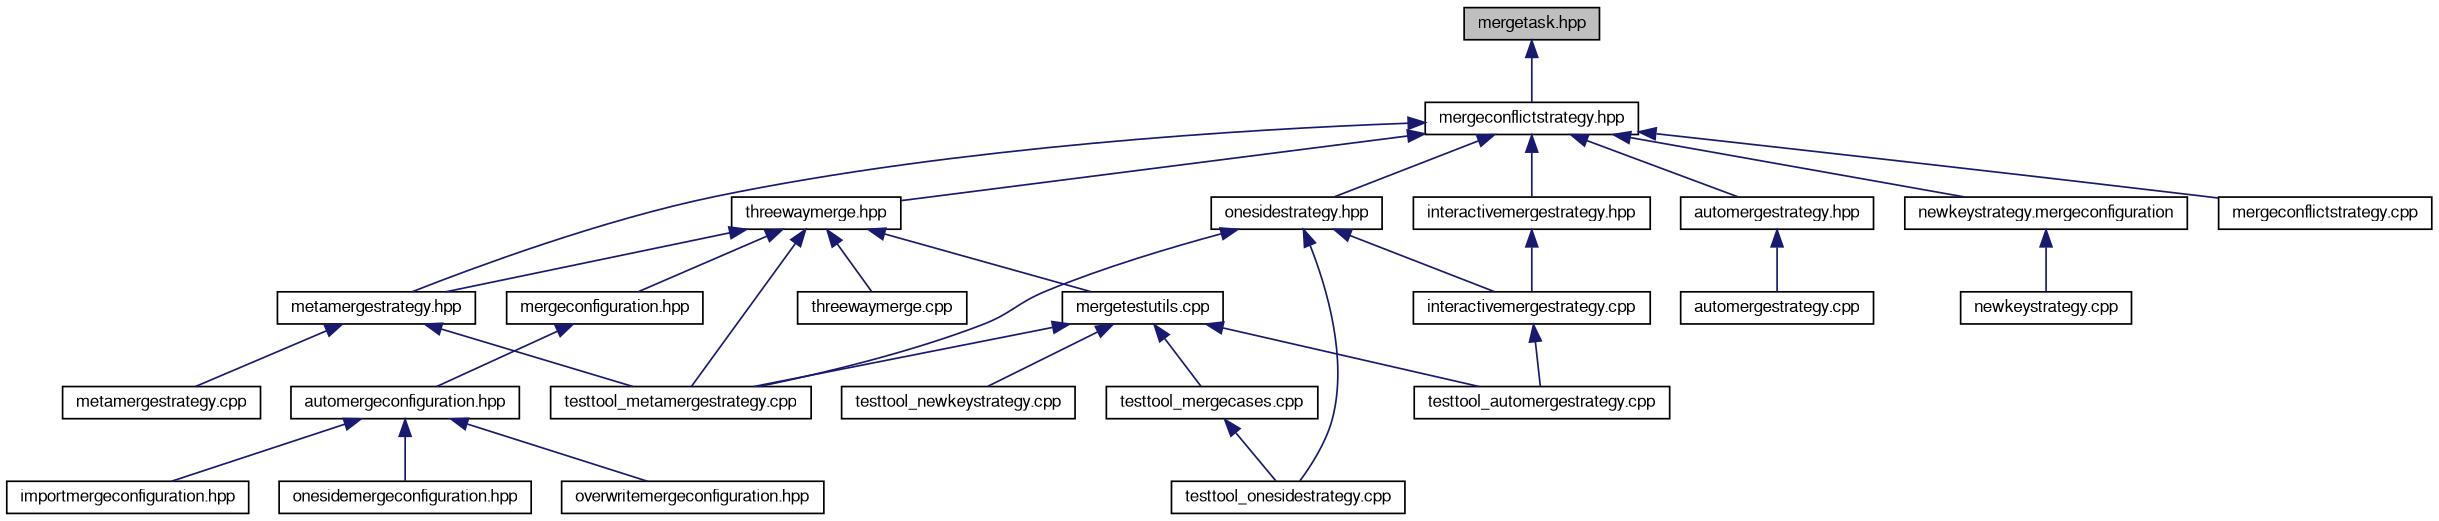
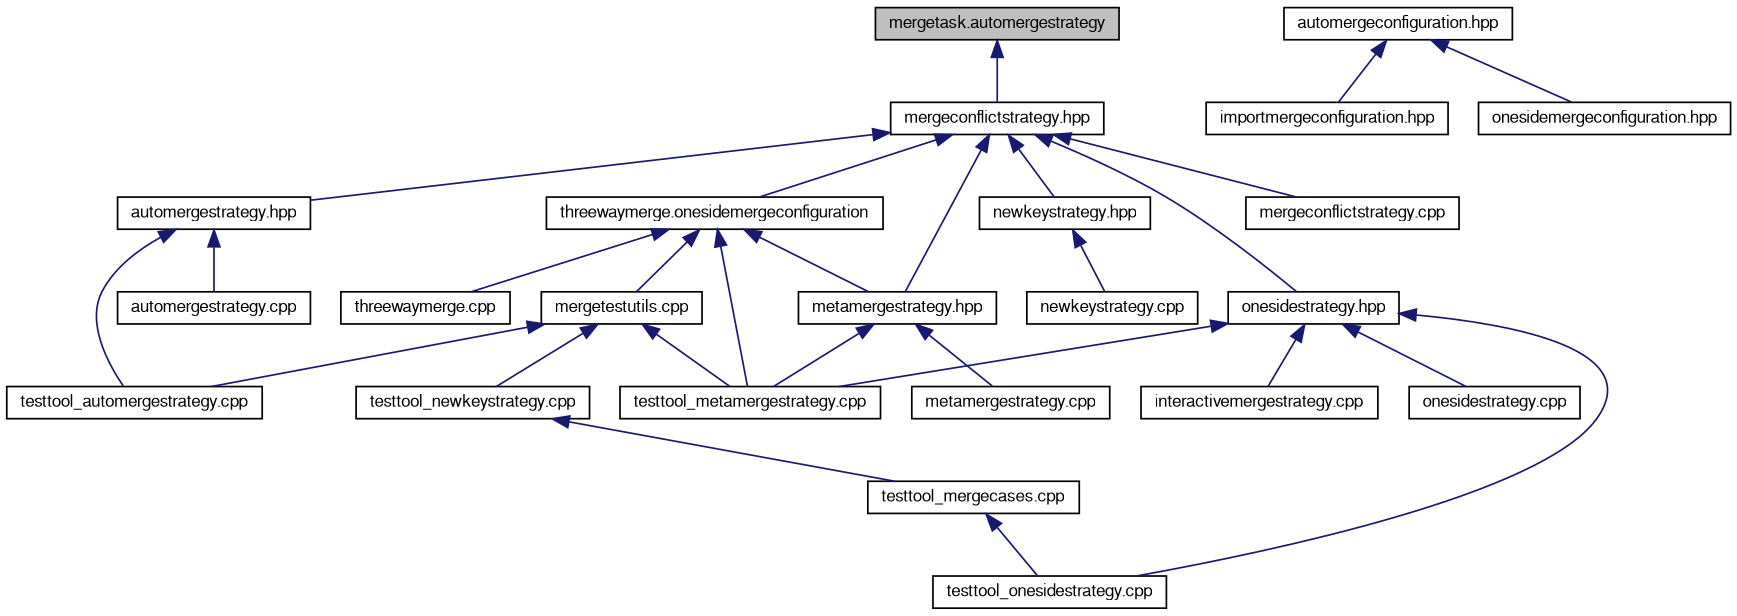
node "mergetask.hpp": label "mergetask.hpp" -> "mergetask.automergestrategy"
node "threewaymerge.hpp": label "threewaymerge.hpp" -> "threewaymerge.onesidemergeconfiguration"
node "interactivemergestrategy.hpp": removed
node "newkeystrategy.mergeconfiguration": label "newkeystrategy.mergeconfiguration" -> "newkeystrategy.hpp"
node "mergeconfiguration.hpp": removed
edge "testtool_mergecases.cpp" -> "mergetestutils.cpp": now "testtool_mergecases.cpp" -> "testtool_newkeystrategy.cpp"
edge "testtool_automergestrategy.cpp" -> "interactivemergestrategy.cpp": now "testtool_automergestrategy.cpp" -> "automergestrategy.hpp"
node "onesidestrategy.cpp": added
node "overwritemergeconfiguration.hpp": removed
